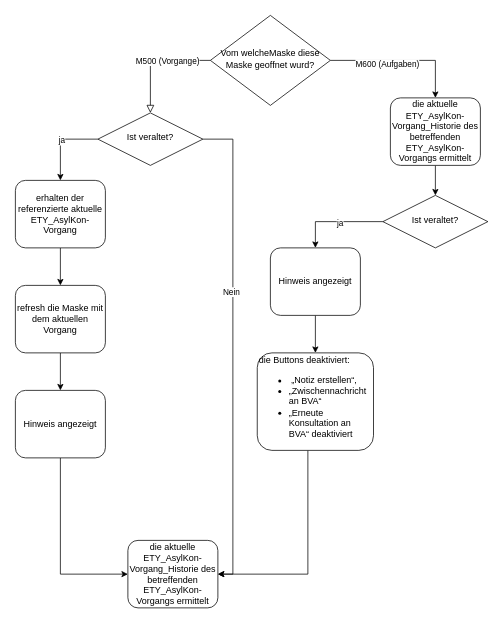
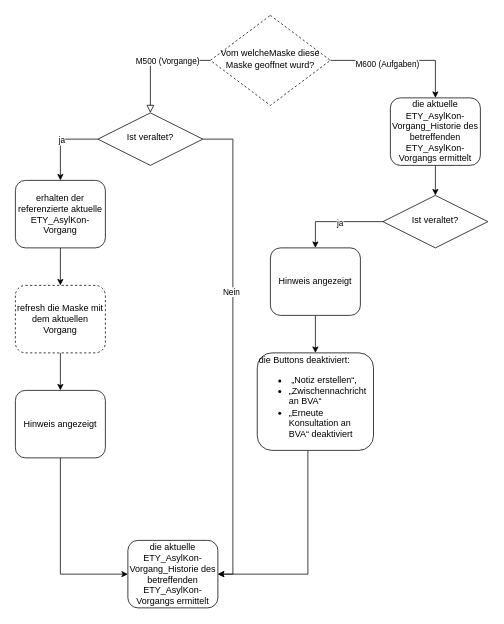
node "Vom welcheMaske diese Maske geoffnet wurd?": style solid -> dashed
node "refresh die Maske mit dem aktuellen Vorgang": style solid -> dashed
